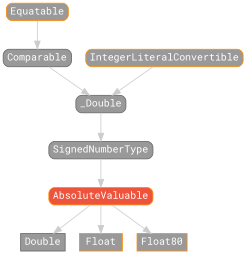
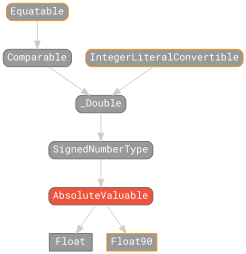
node "AbsoluteValuable": color darkorange -> gray40
node "Double": removed
node "Float": color darkorange -> gray40
node "Float80": label "Float80" -> "Float90"
